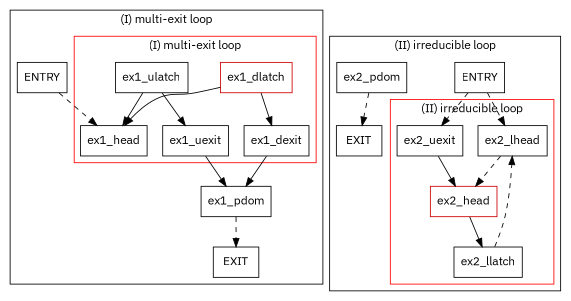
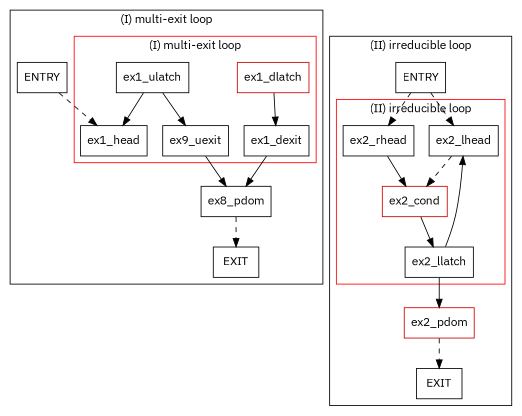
node "ex2_pdom": color black -> red3
edge "ex1_dlatch" -> "ex1_head": removed
node "ex1_uexit": label "ex1_uexit" -> "ex9_uexit"
node "ex2_uexit": label "ex2_uexit" -> "ex2_rhead"
node "ex1_pdom": label "ex1_pdom" -> "ex8_pdom"
node "ex2_head": label "ex2_head" -> "ex2_cond"
edge "ex2_llatch" -> "ex2_lhead": style dashed -> solid
edge "ex2_llatch" -> "ex2_pdom": added
